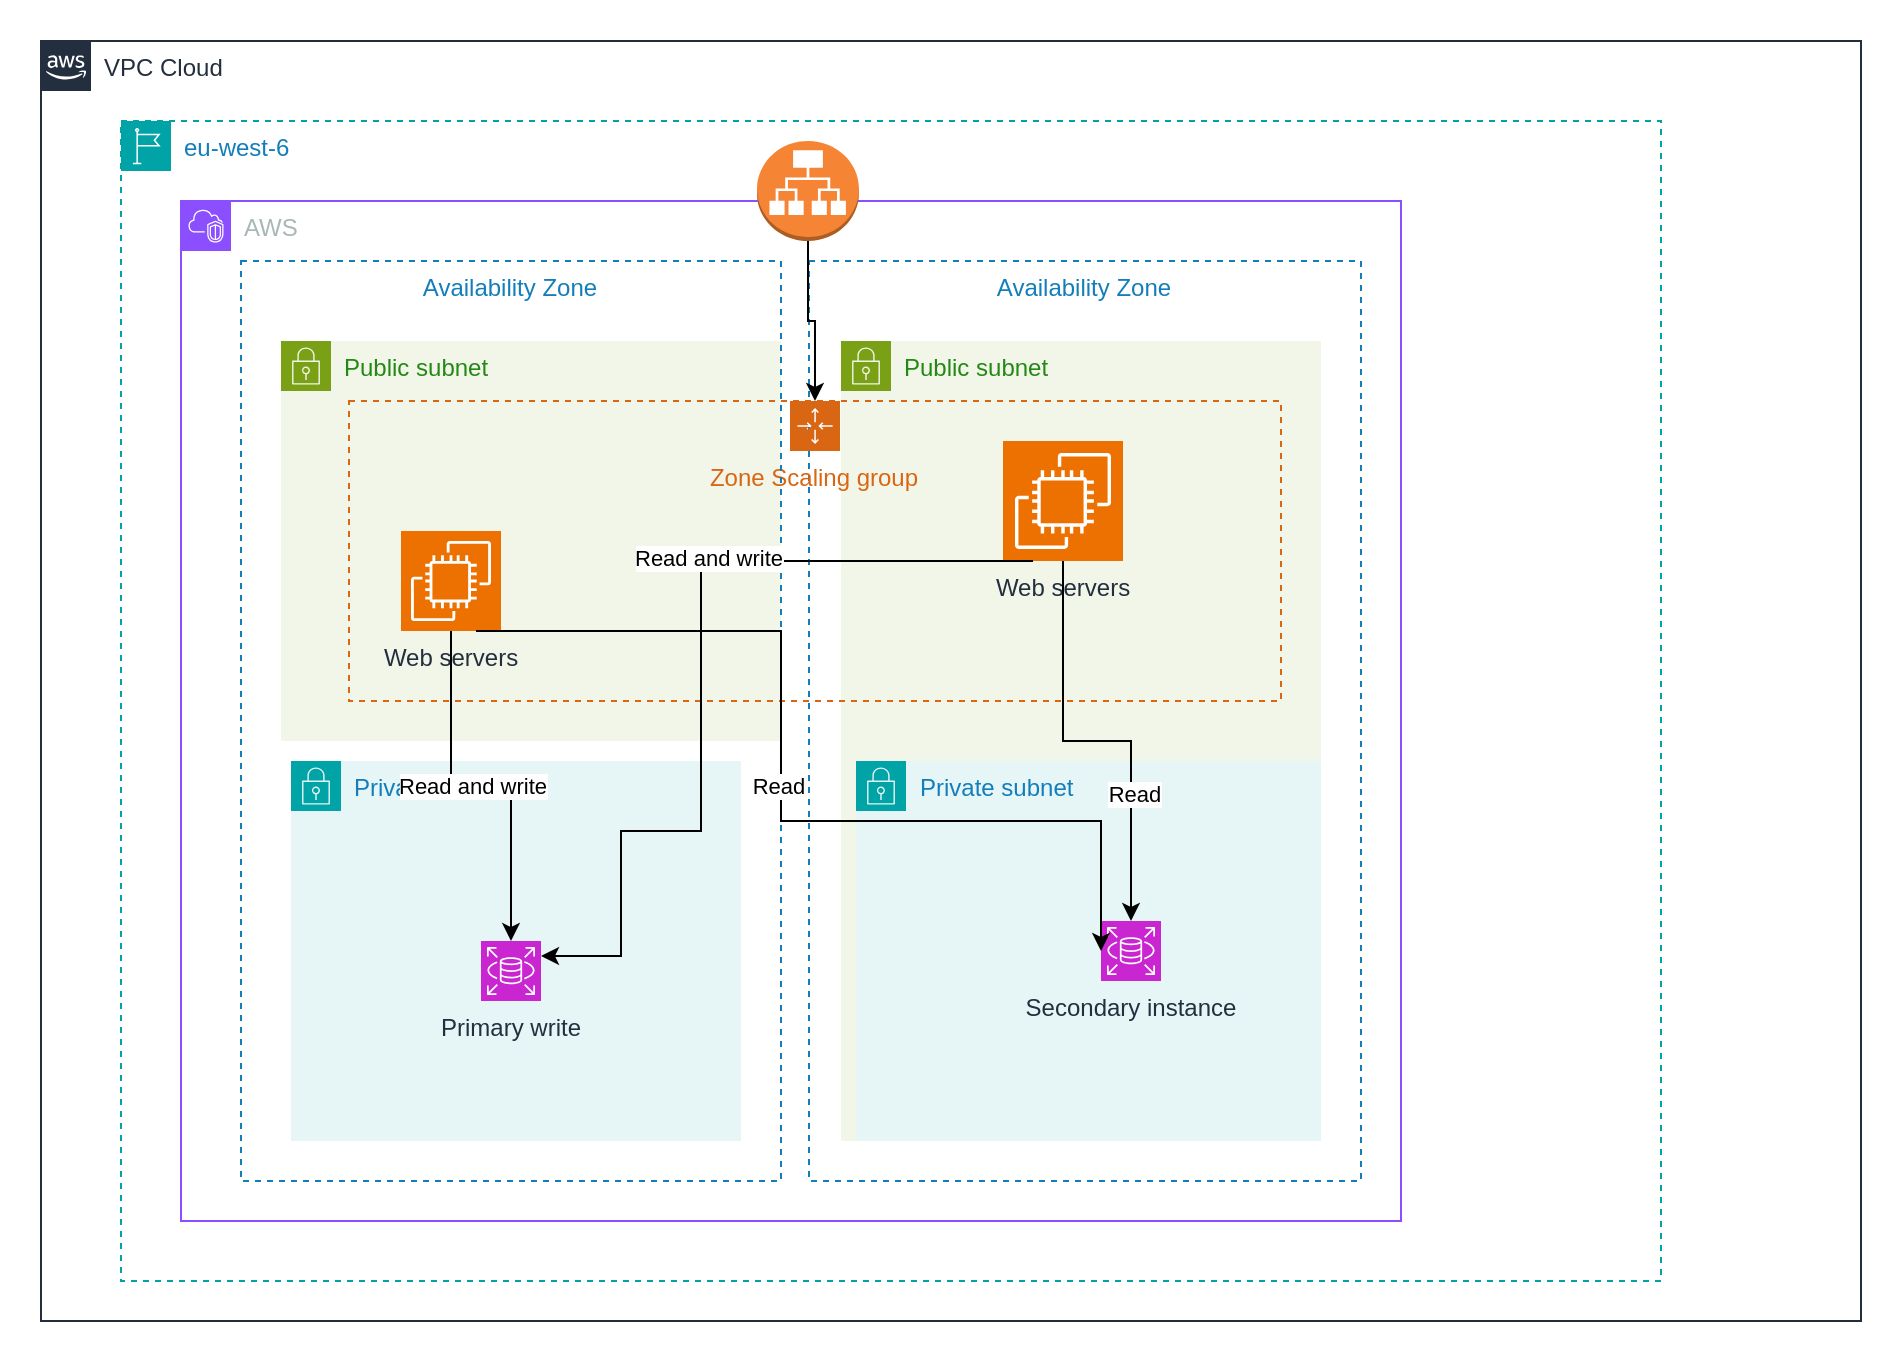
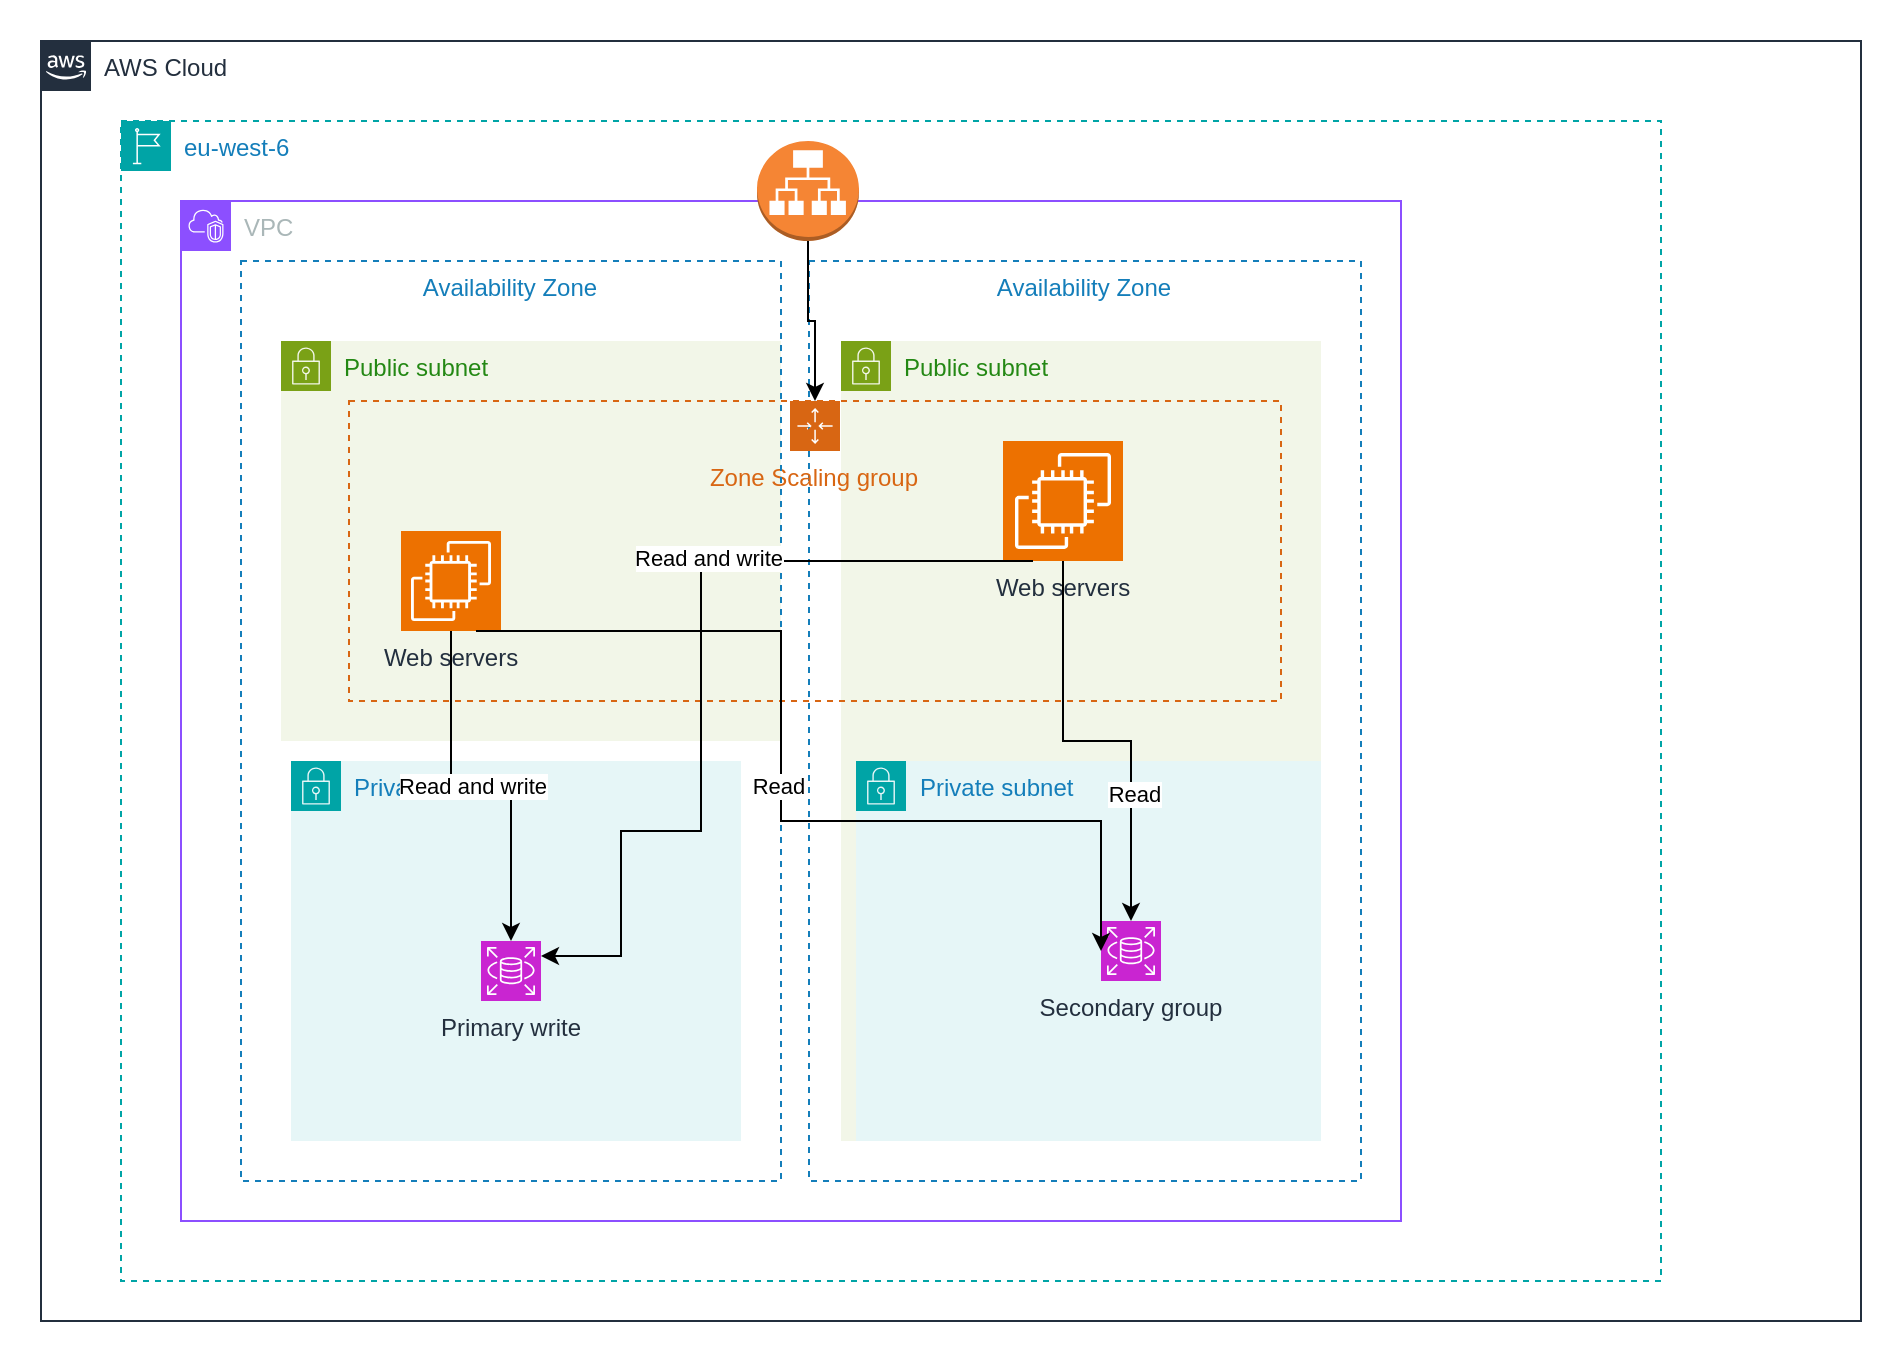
node "VPC Cloud": label "VPC Cloud" -> "AWS Cloud"
node "AWS": label "AWS" -> "VPC"
node "Secondary instance": label "Secondary instance" -> "Secondary group"
